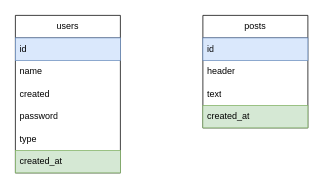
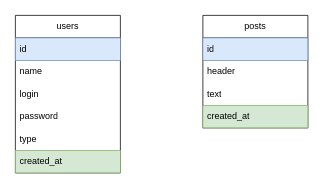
node "created": label "created" -> "login"
